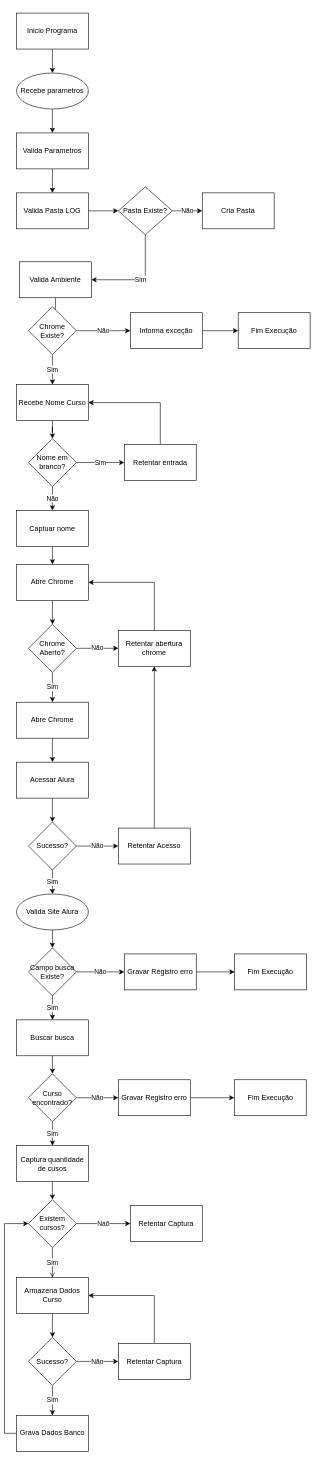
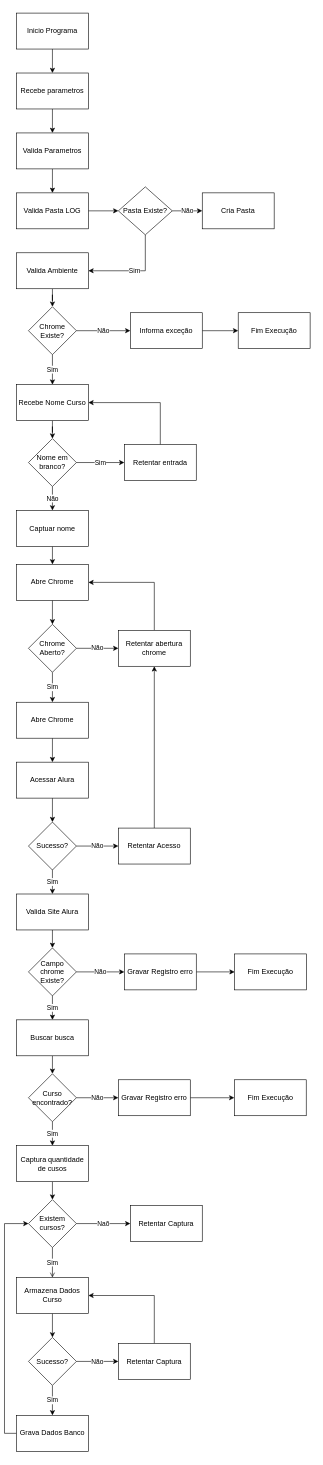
node "Recebe parametros": shape ellipse -> rectangle
node "Valida Ambiente": moved (56, 279) -> (53, 270)
node "Valida Site Alura": shape ellipse -> rectangle
node "Campo busca Existe?": label "Campo busca Existe?" -> "Campo chrome Existe?"
